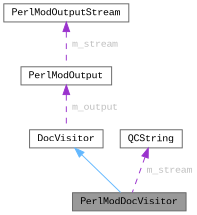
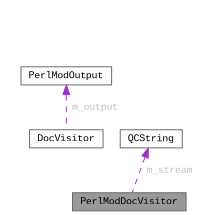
node "PerlModOutputStream": removed
edge "PerlModDocVisitor" -> "DocVisitor": removed
